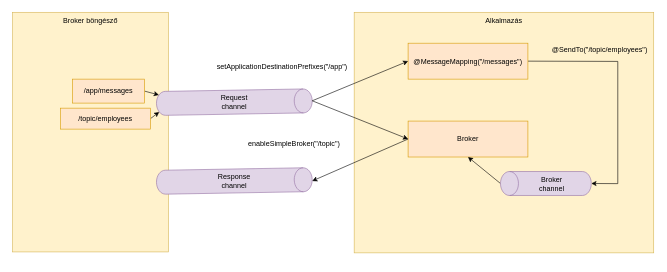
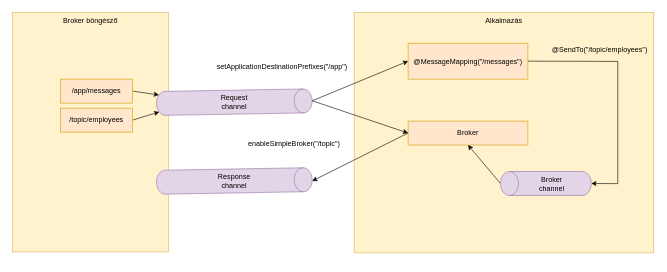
node "/app/messages": moved (108, 91) -> (96, 91)
node "/topic/employees": size 90x21 -> 72x24
node "Broker": size 120x36 -> 120x24
